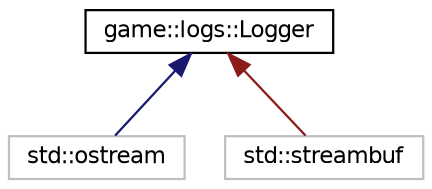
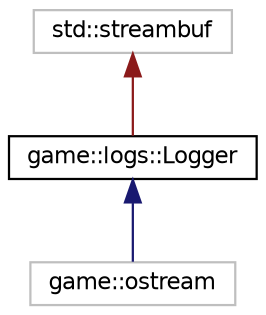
edge "std::streambuf" -> "game::logs::Logger": reversed
node "std::ostream": label "std::ostream" -> "game::ostream"
